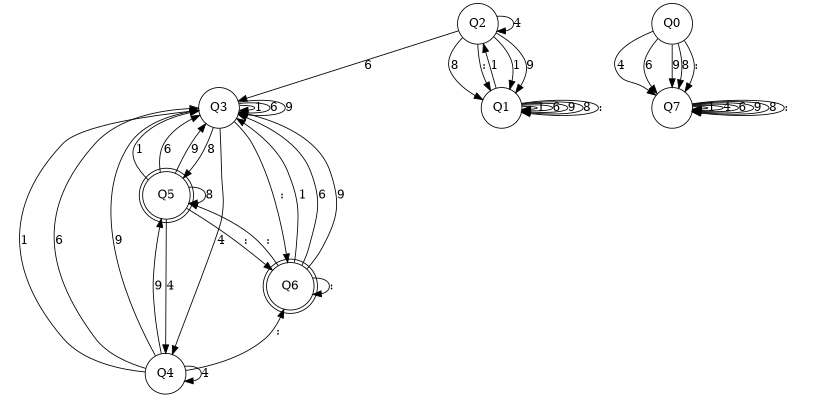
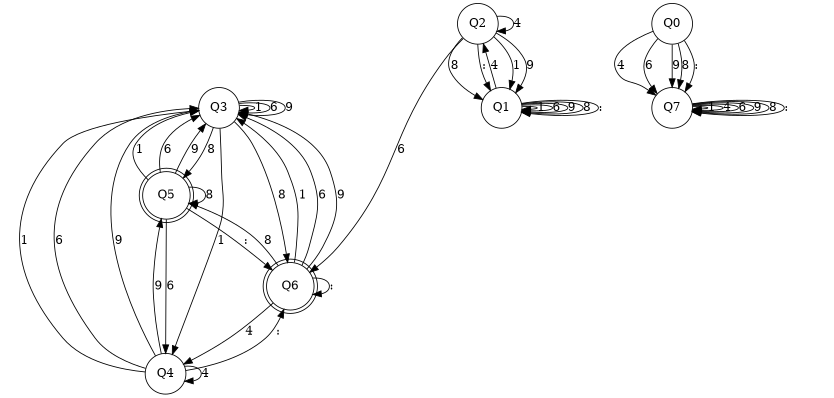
edge "Q2" -> "Q3": now "Q2" -> "Q6"
edge "Q1" -> "Q2": label "1" -> "4"
edge "Q3" -> "Q6": label ":" -> "8"
edge "Q3" -> "Q4": label "4" -> "1"
edge "Q6" -> "Q5": label ":" -> "8"
edge "Q5" -> "Q4": label "4" -> "6"
edge "Q6" -> "Q4": added, label "4"
